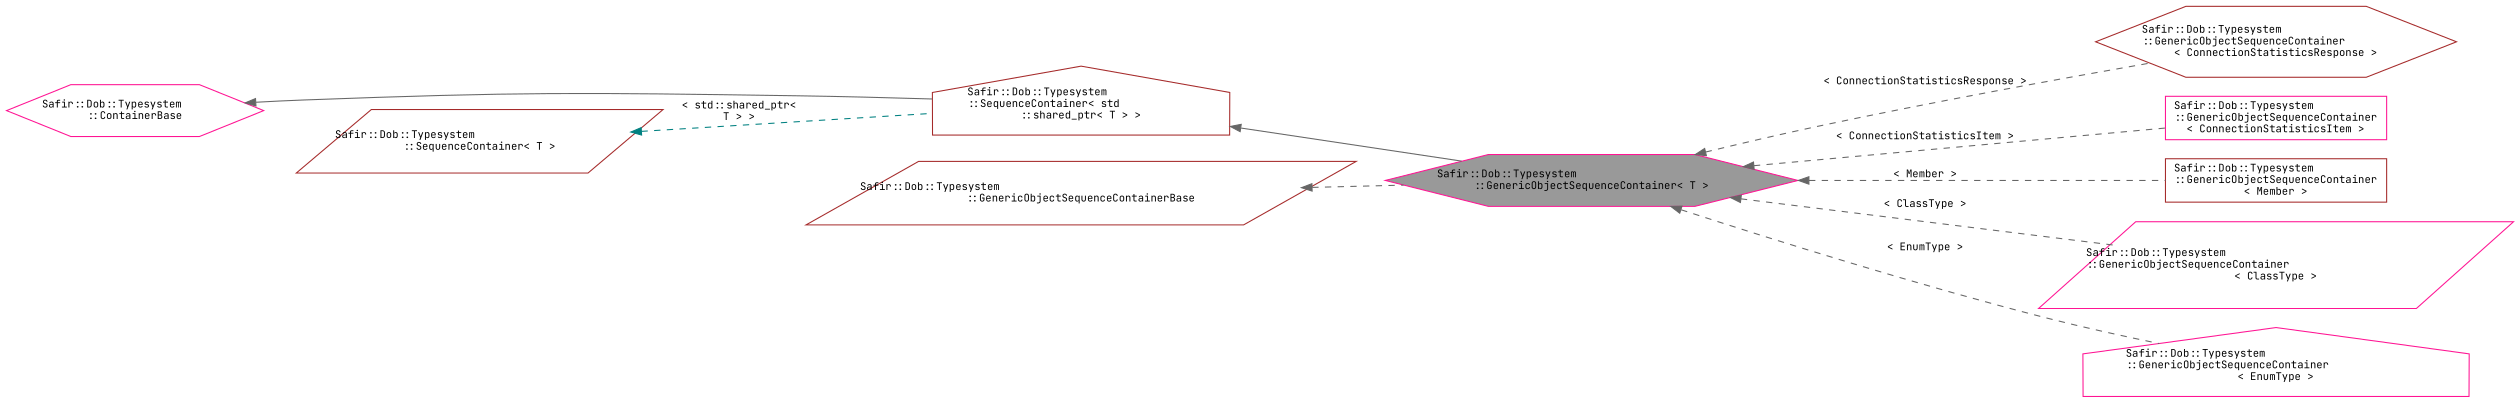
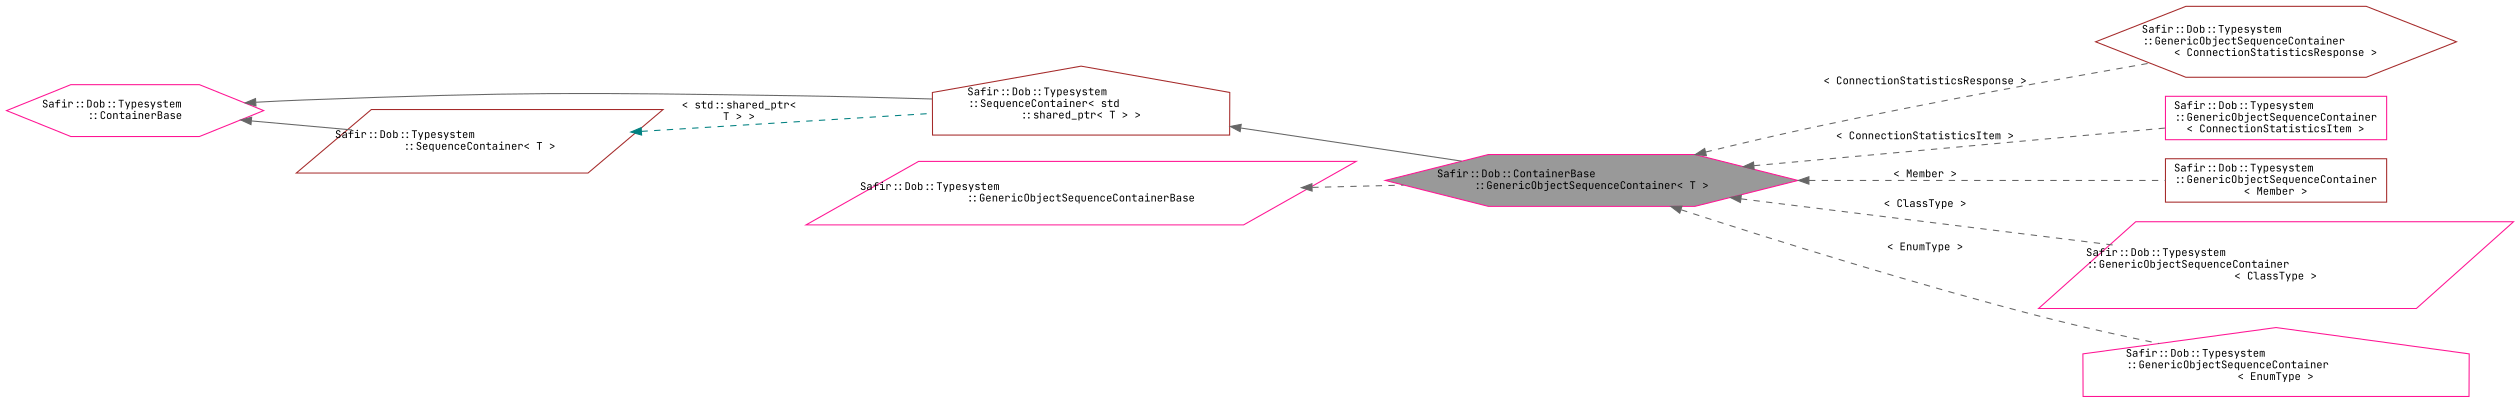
edge "Safir::Dob::Typesystem ::SequenceContainer< T >" -> "Safir::Dob::Typesystem ::ContainerBase": added
node "Safir::Dob::Typesystem ::GenericObjectSequenceContainer< T >": label "Safir::Dob::Typesystem ::GenericObjectSequenceContainer< T >" -> "Safir::Dob::ContainerBase ::GenericObjectSequenceContainer< T >"
node "Safir::Dob::Typesystem ::GenericObjectSequenceContainerBase": color brown -> deeppink
